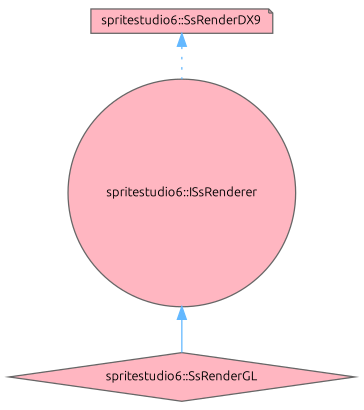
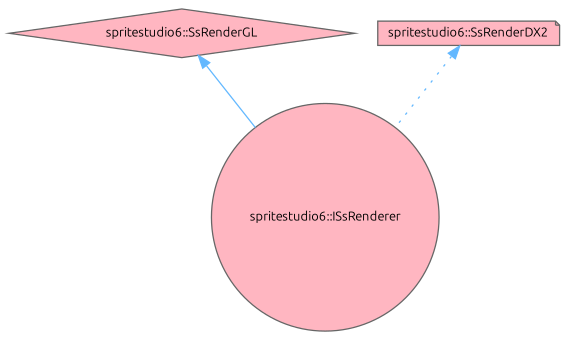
node "spritestudio6::SsRenderDX9": label "spritestudio6::SsRenderDX9" -> "spritestudio6::SsRenderDX2"
edge "spritestudio6::SsRenderGL" -> "spritestudio6::ISsRenderer": reversed
